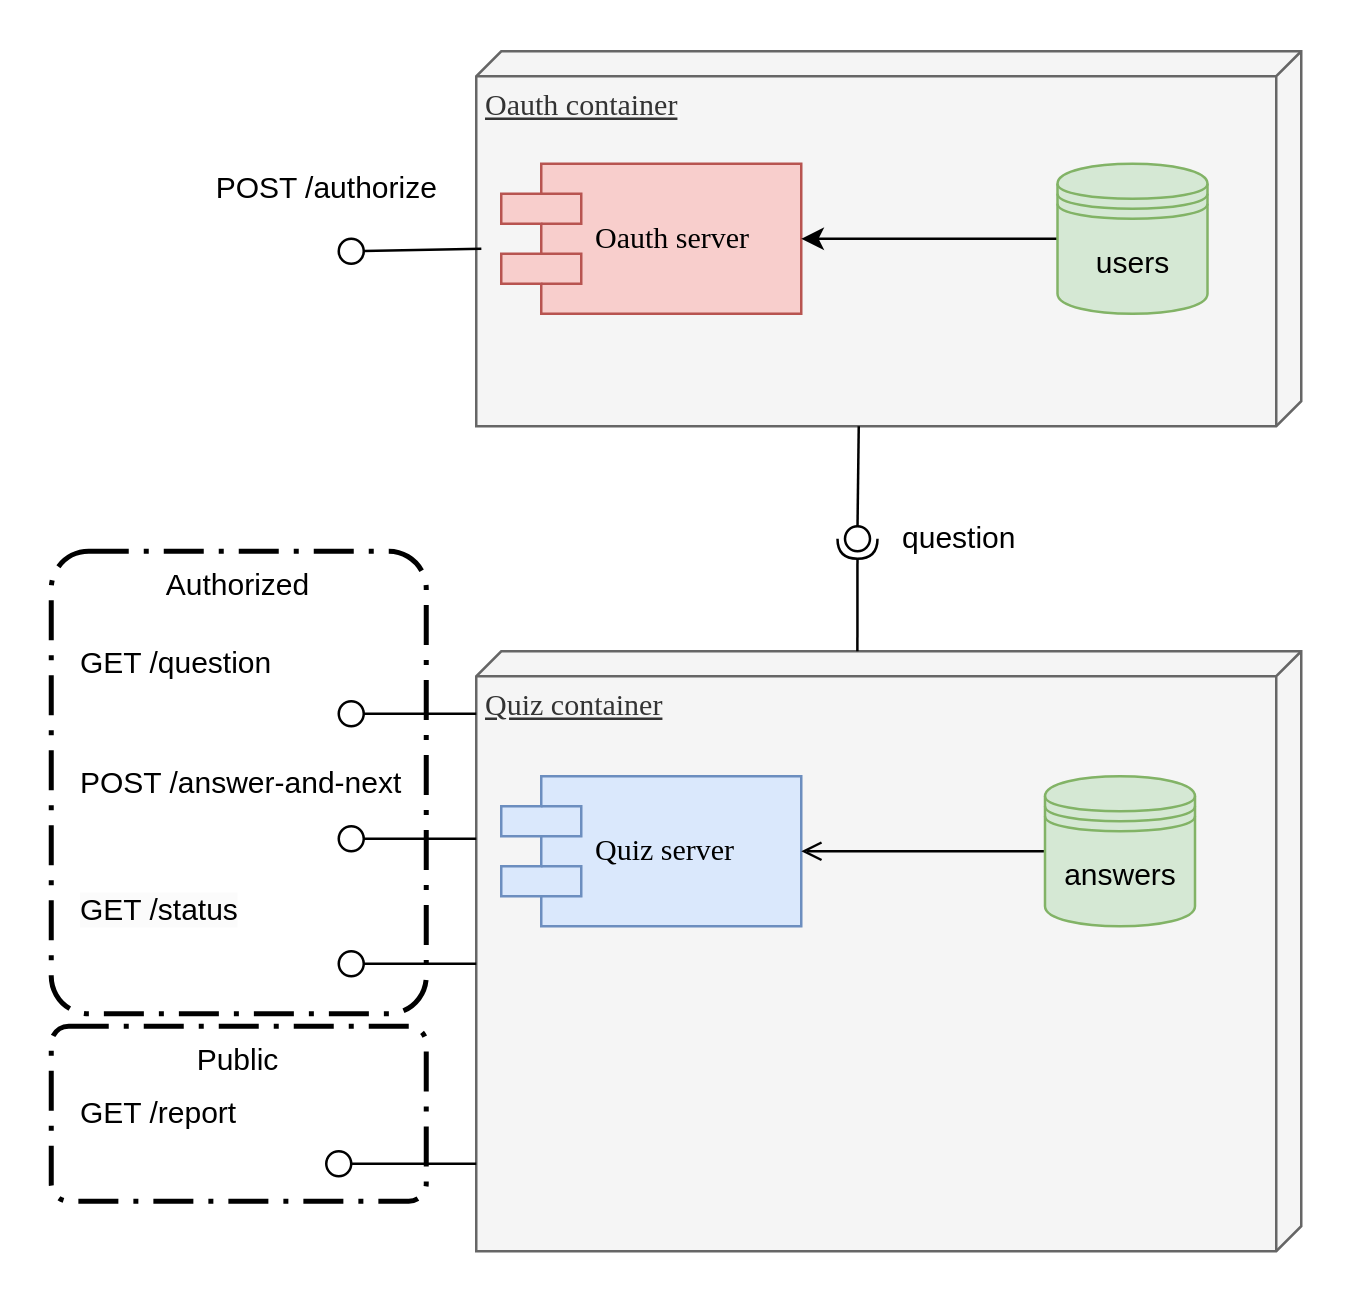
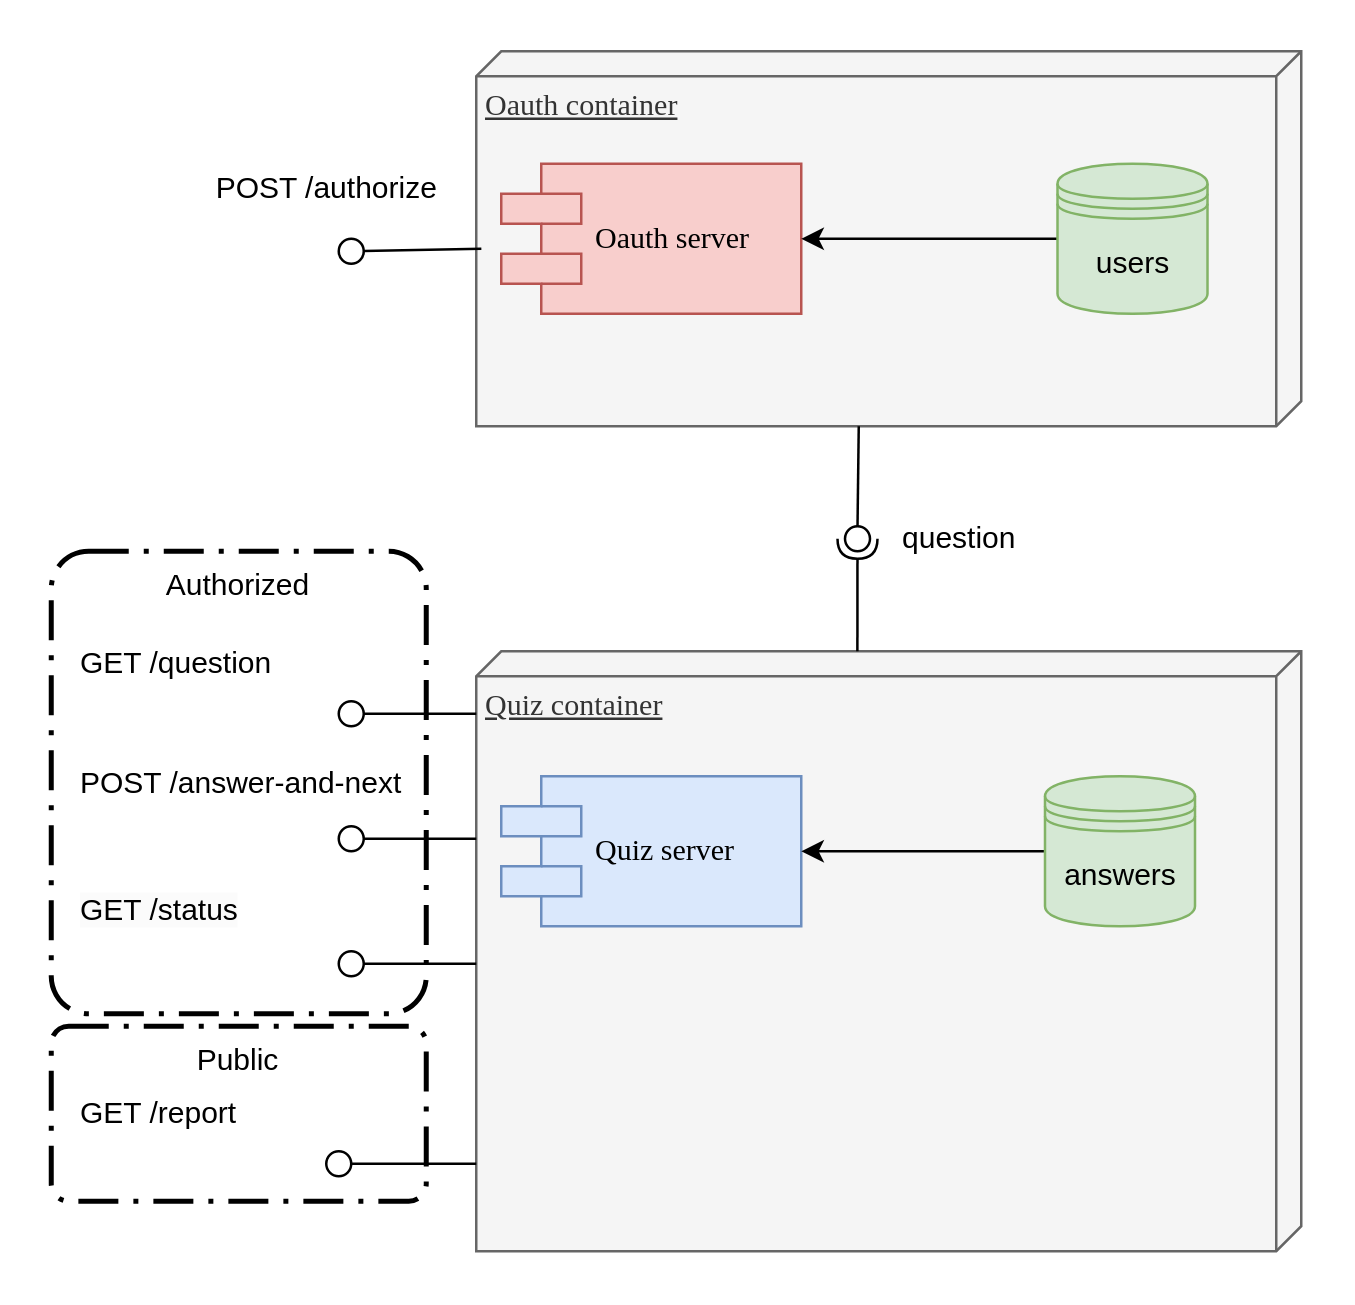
edge "answers" -> "Quiz server": arrowhead open -> classic
